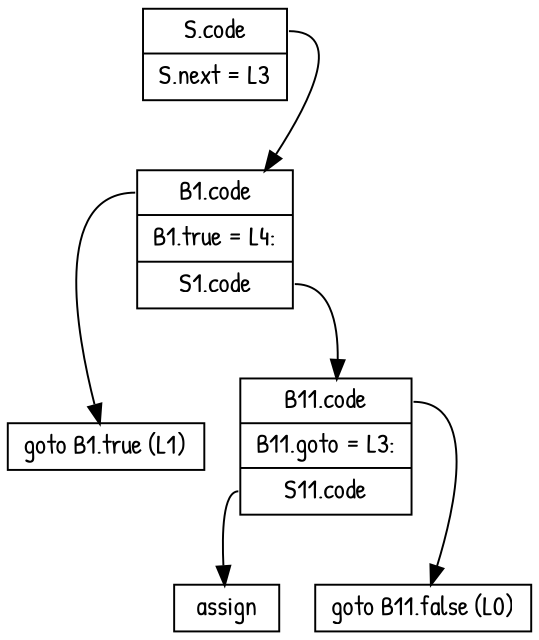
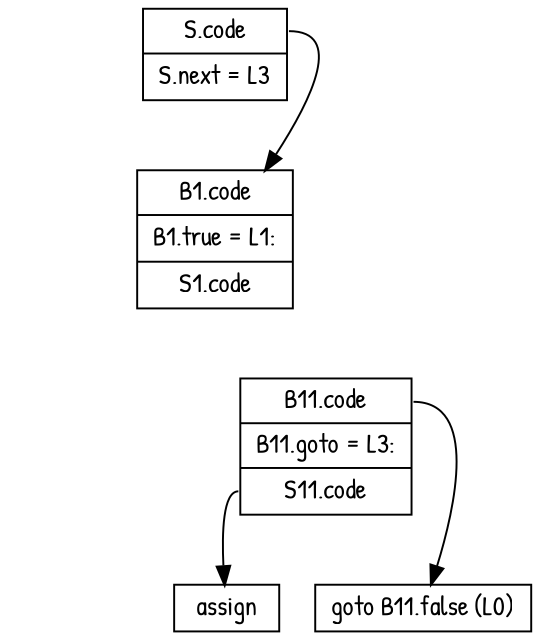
node "B1.code": text "B1.true = L4:" -> "B1.true = L1:"
edge "B1.code" -> "B11.code": removed
node "goto B1.true (L1)": removed
